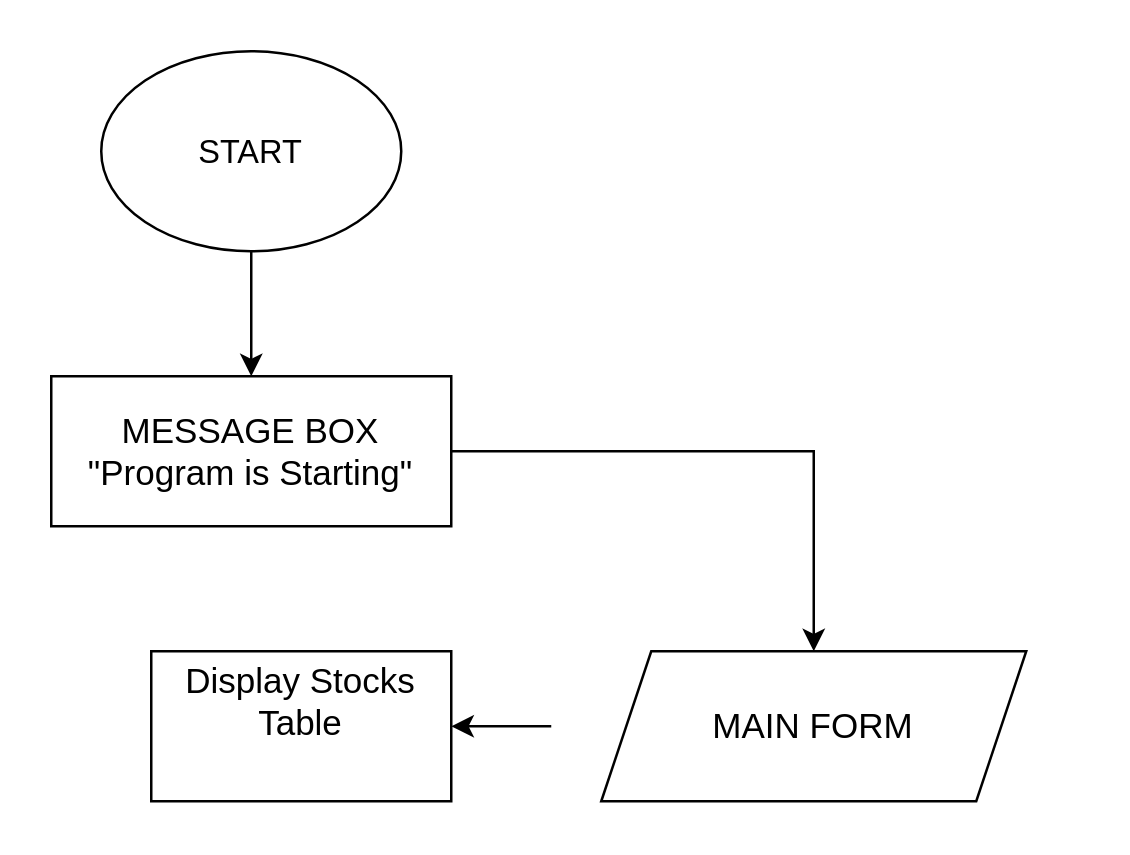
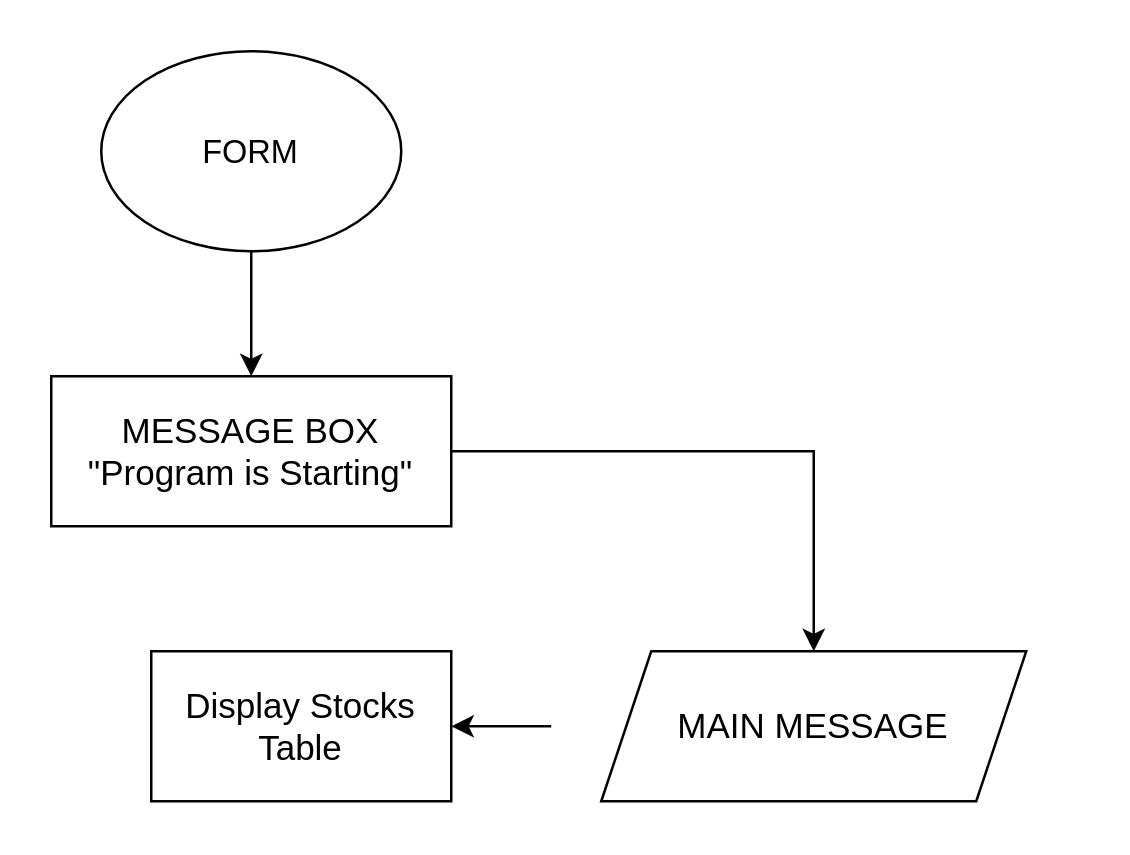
node "START": label "START" -> "FORM"
node "Display Stocks Table": moved (301, 701) -> (301, 726)
node "MAIN FORM": label "MAIN FORM" -> "MAIN MESSAGE"
